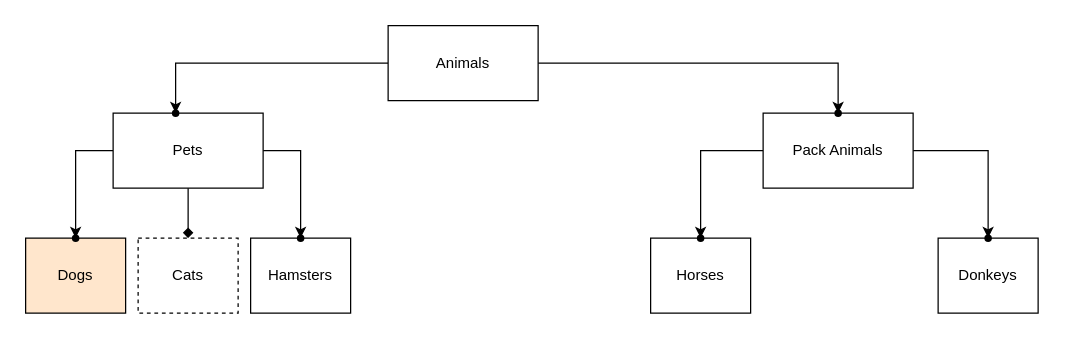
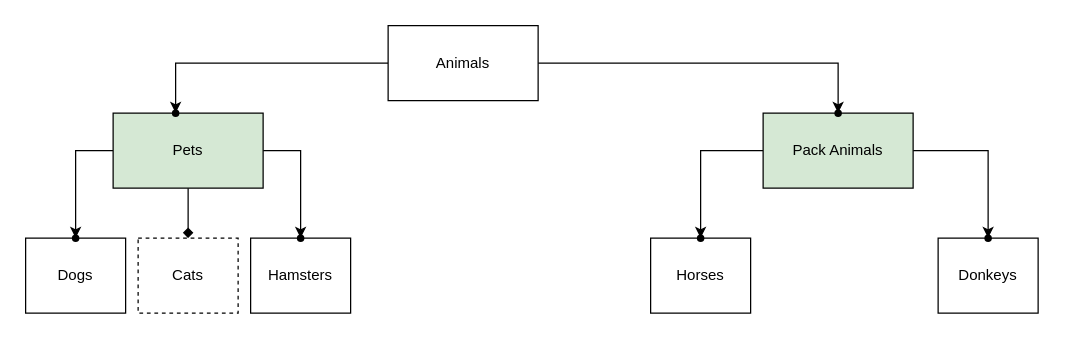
node "Pets": fillcolor #ffffff -> #d5e8d4
node "Pack Animals": fillcolor #ffffff -> #d5e8d4
node "Dogs": fillcolor #ffe6cc -> #ffffff
